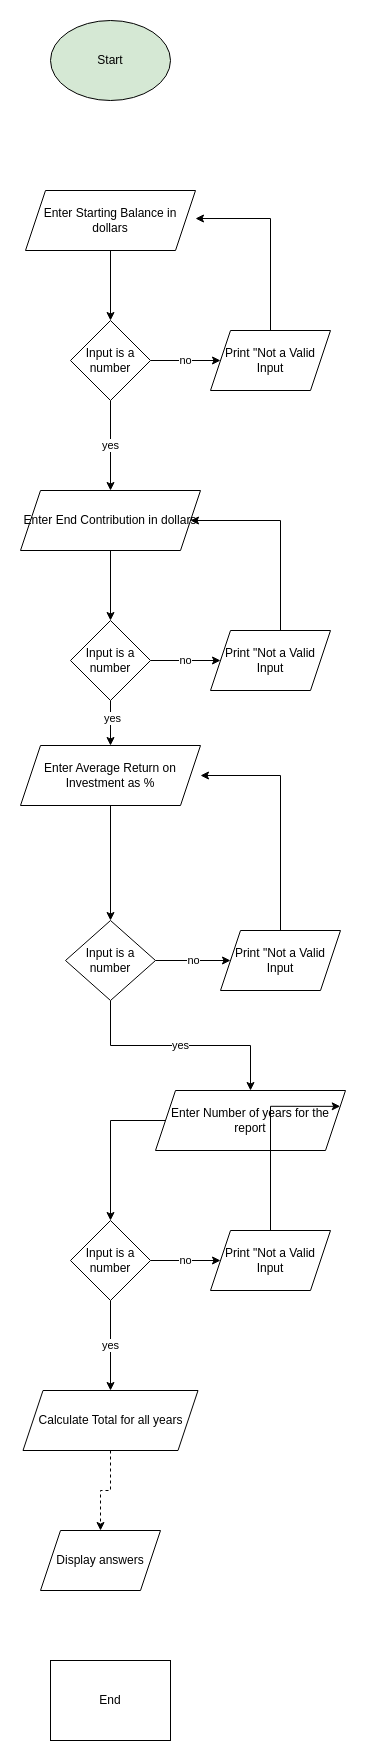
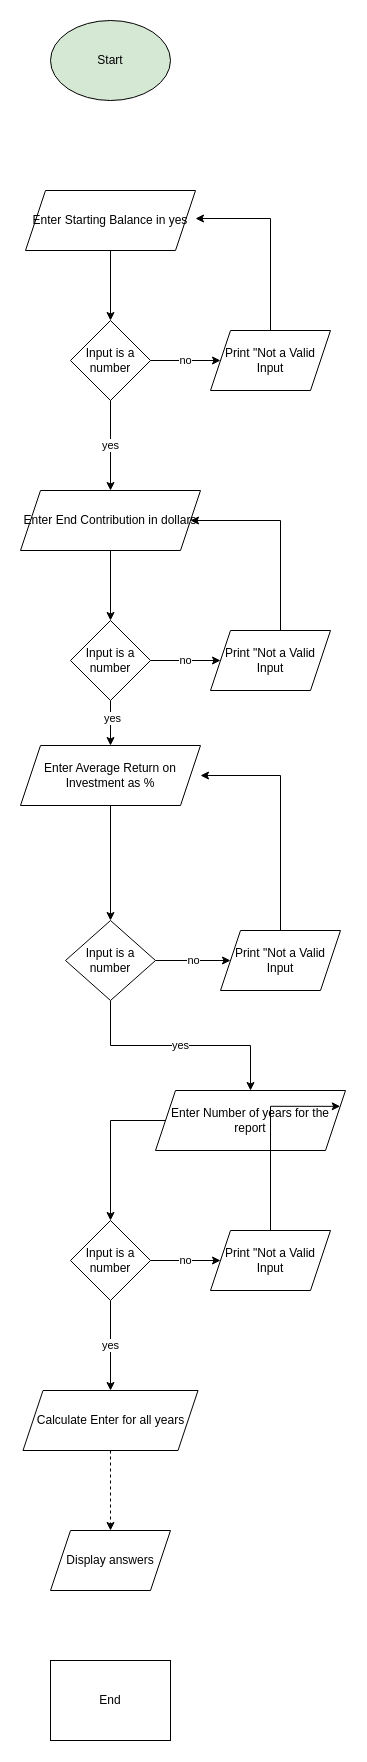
node "Enter Starting Balance in dollars": label "Enter Starting Balance in dollars" -> "Enter Starting Balance in yes"
node "Calculate Total for all years": label "Calculate Total for all years" -> "Calculate Enter for all years"
node "Display answers": moved (101, 1561) -> (111, 1561)
